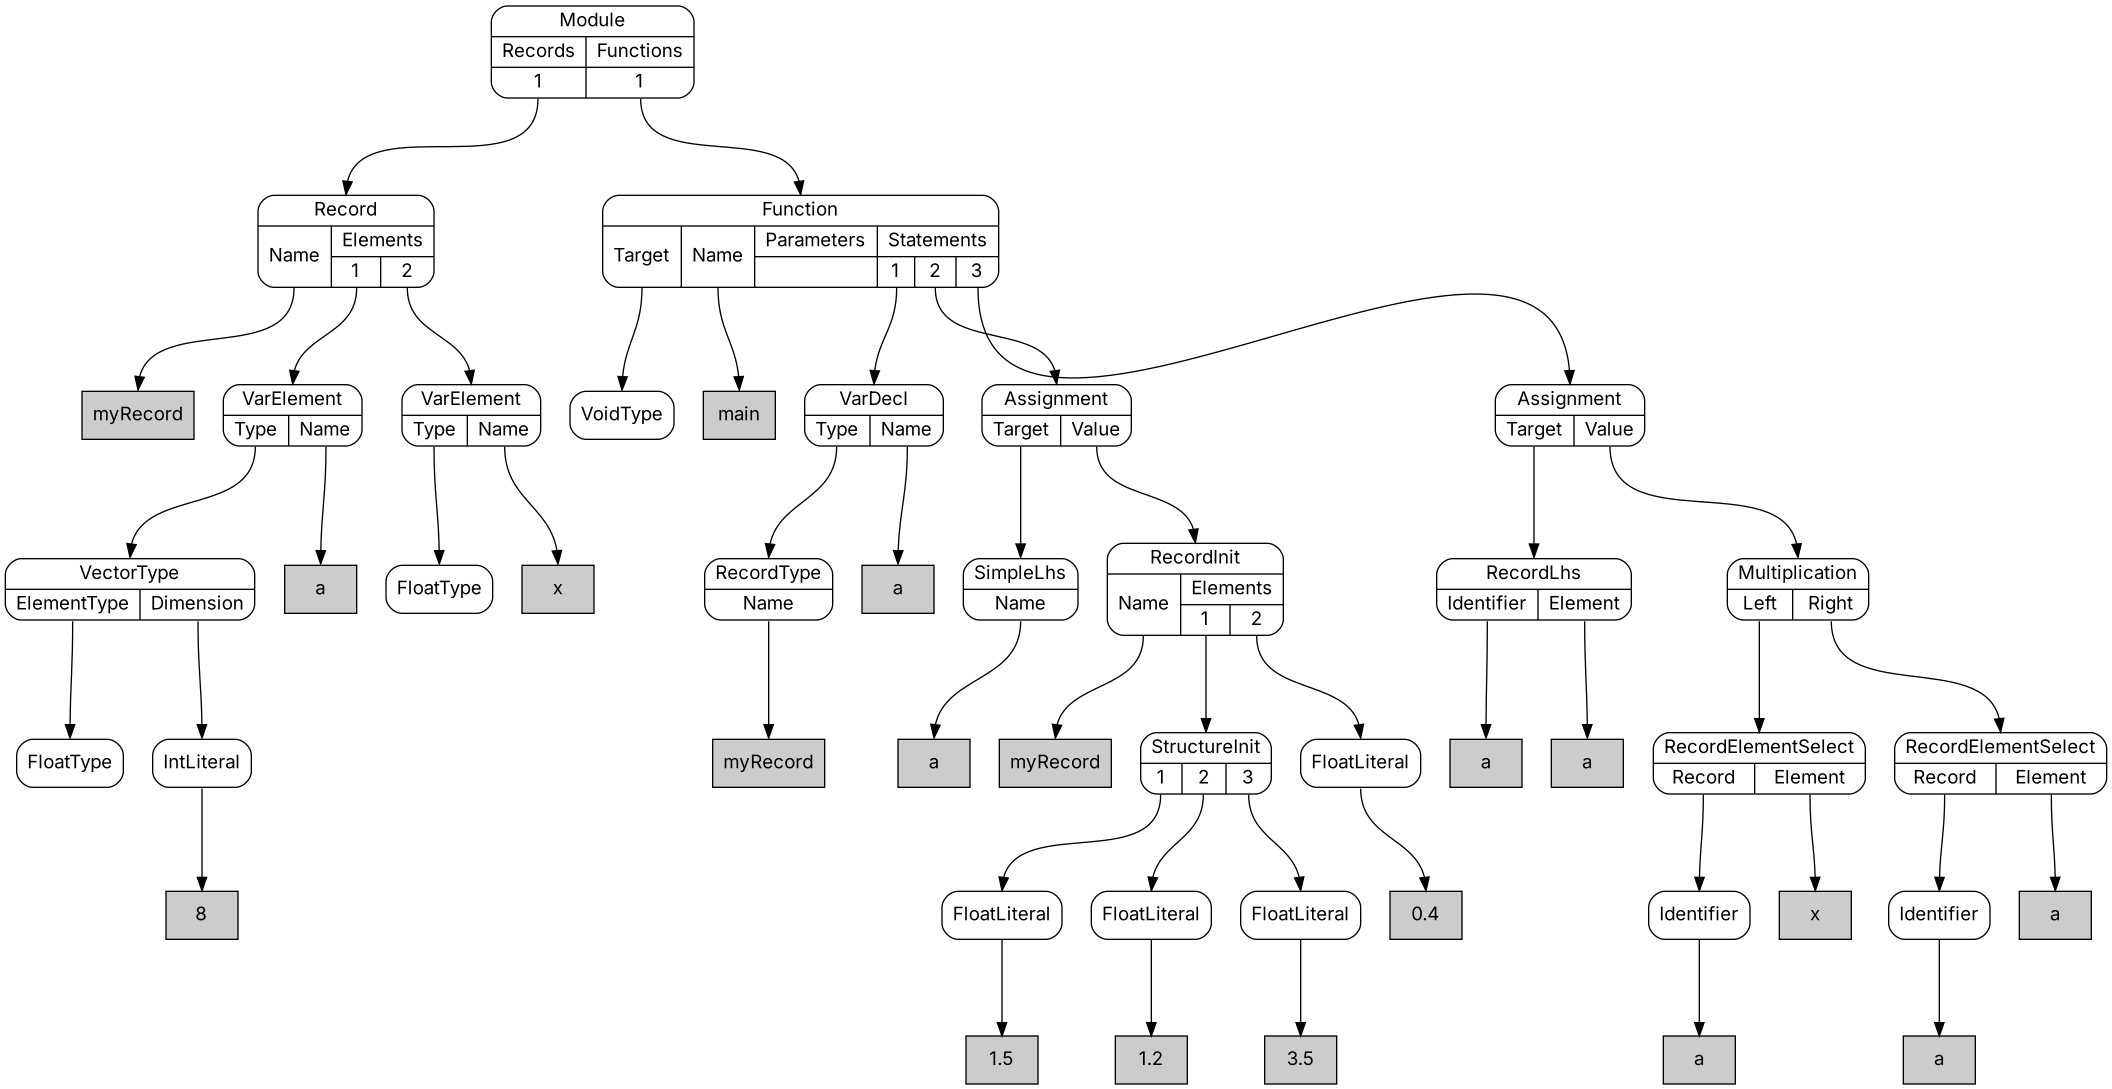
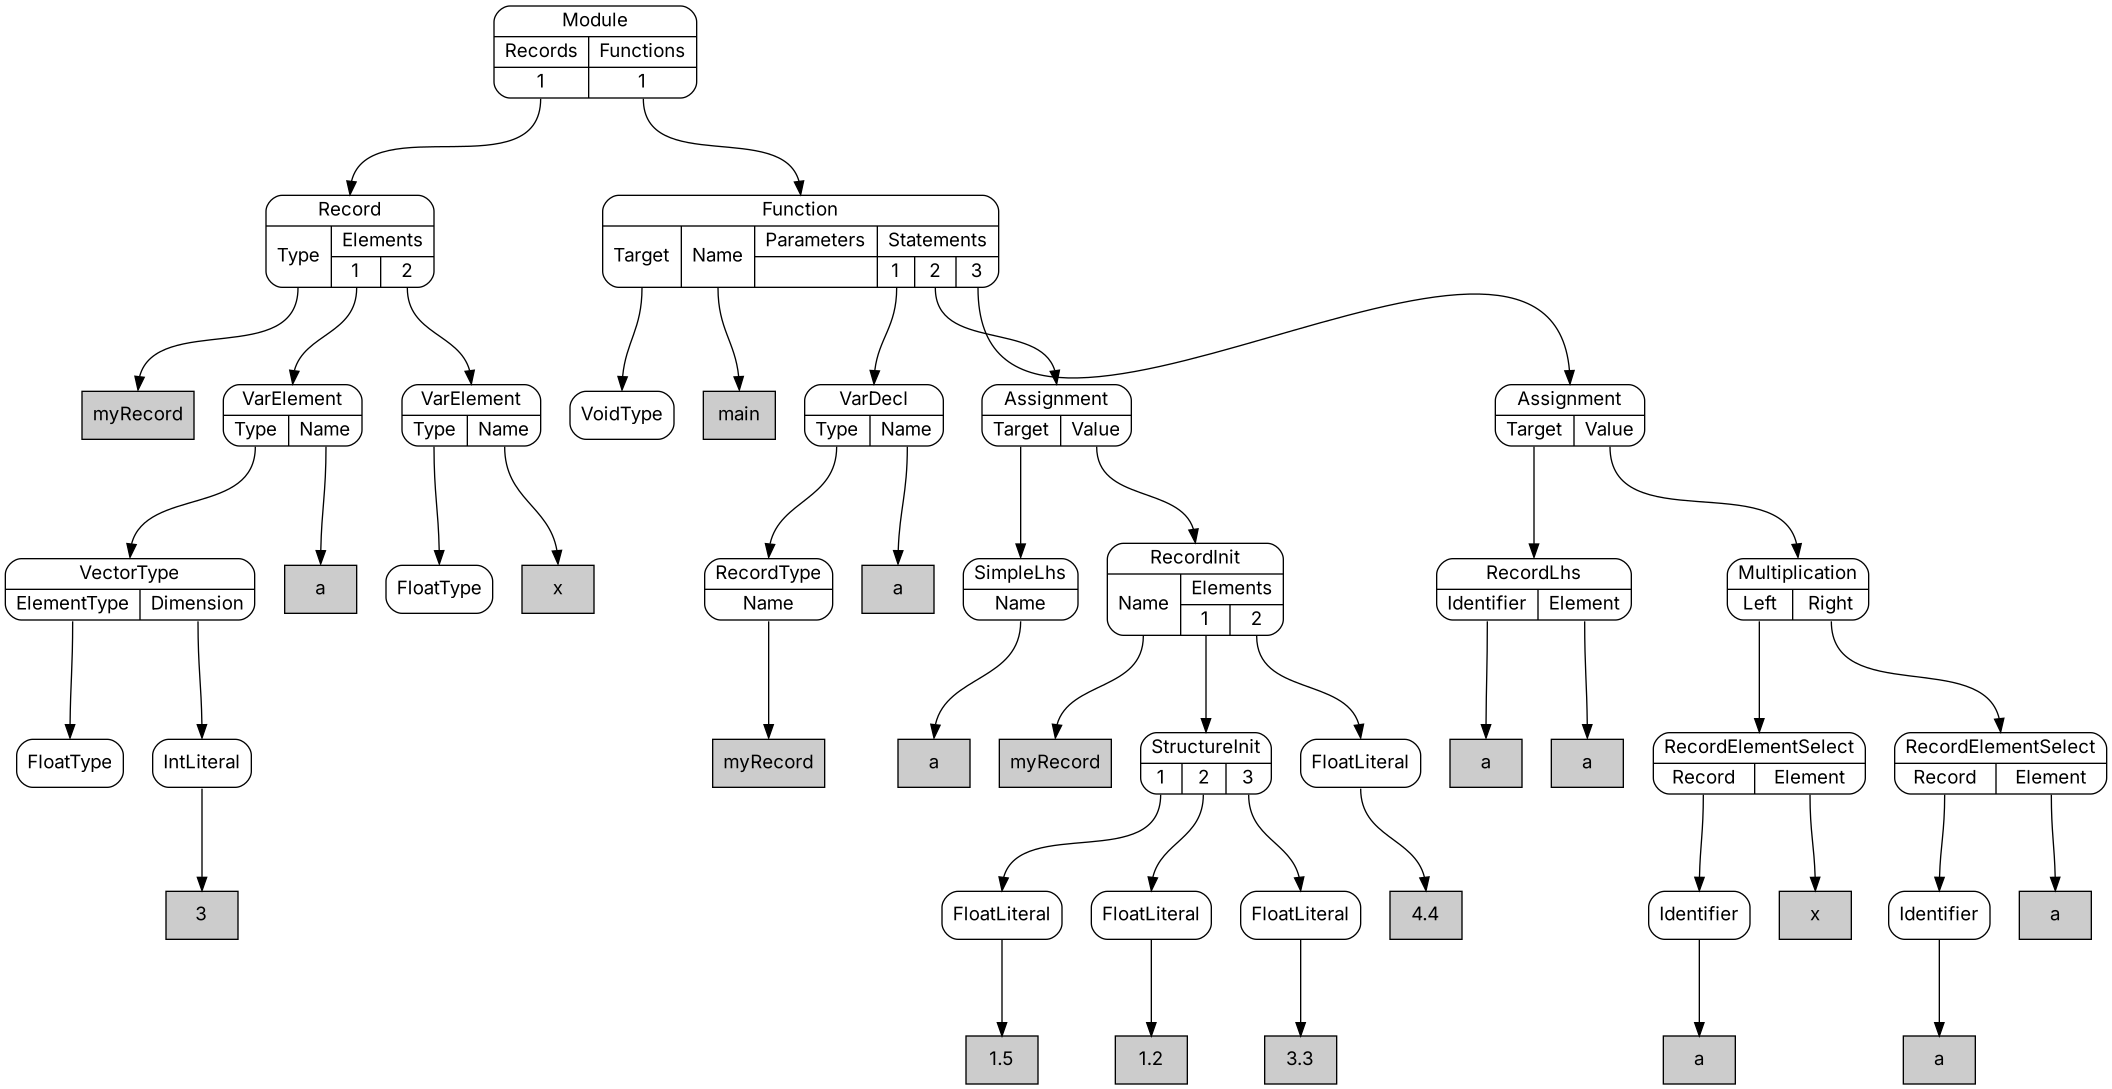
node "Record": text "Name" -> "Type"
node "8": label "8" -> "3"
node "0.4": label "0.4" -> "4.4"
node "3.5": label "3.5" -> "3.3"
